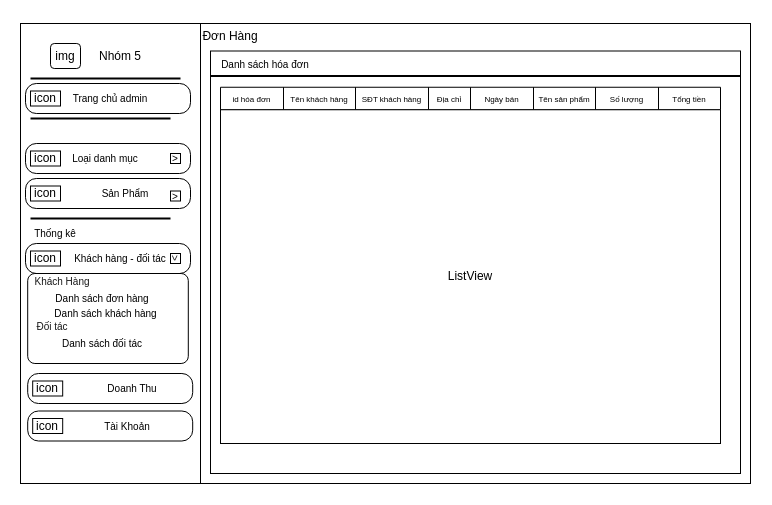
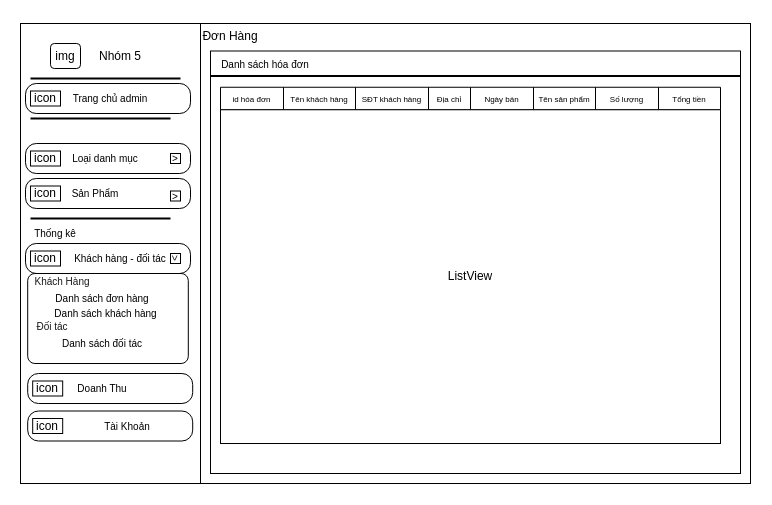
node "Sản Phẩm": moved (126, 194) -> (96, 194)
node "Doanh Thu": moved (133, 389) -> (103, 389)
